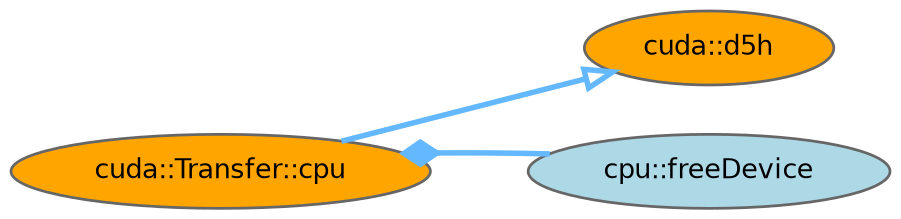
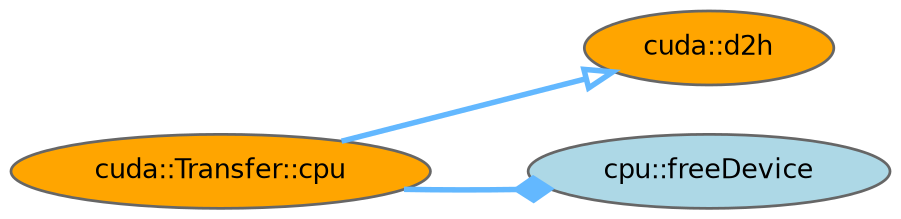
node "cuda::d5h": label "cuda::d5h" -> "cuda::d2h"
edge "cpu::freeDevice" -> "cuda::Transfer::cpu": reversed
